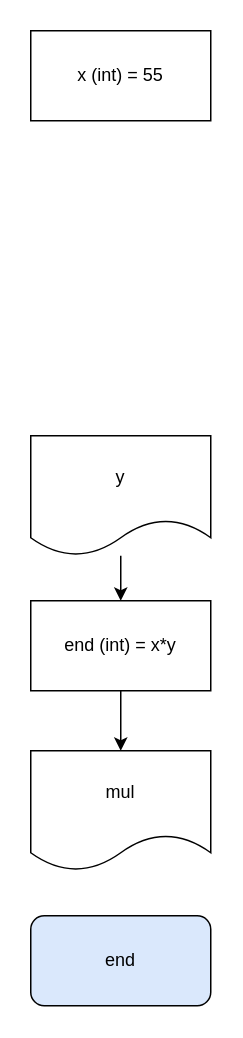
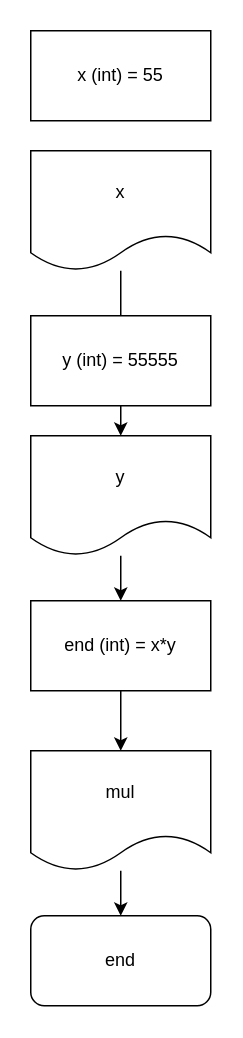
node "x": added
edge "x" -> "y": added
node "y (int) = 55555": added
edge "mul" -> "end": added
node "end": fillcolor #dae8fc -> #ffffff
